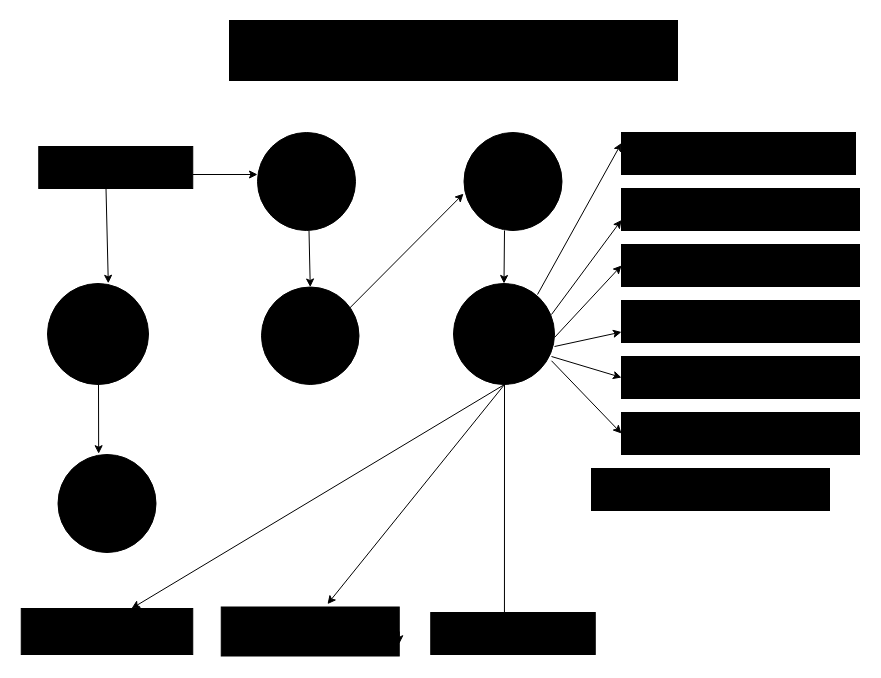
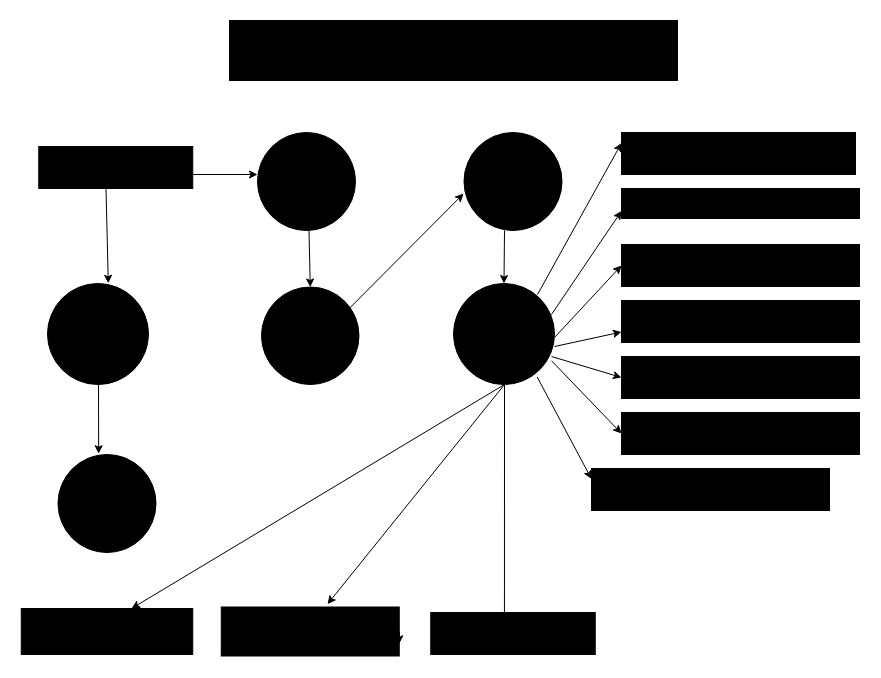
node "Manage Attendence details": size 238x42 -> 238x30
edge "Manage modules" -> "Manage Report": added
